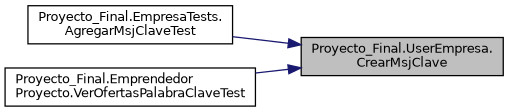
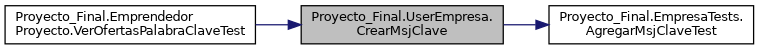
edge "Proyecto_Final.EmpresaTests. AgregarMsjClaveTest" -> "Proyecto_Final.UserEmpresa. CrearMsjClave": reversed
